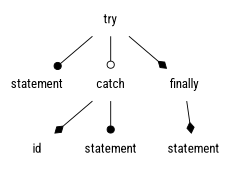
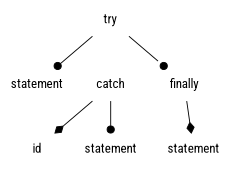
edge "try" -> "catch": removed
edge "try" -> "finally": arrowhead diamond -> dot
